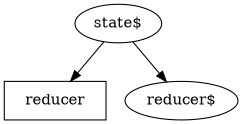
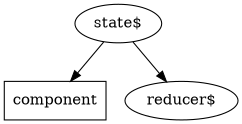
node "reducer": label "reducer" -> "component"
